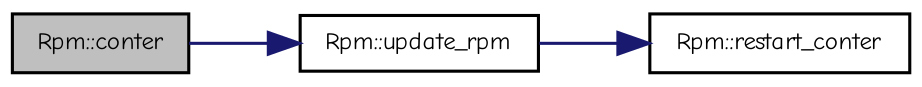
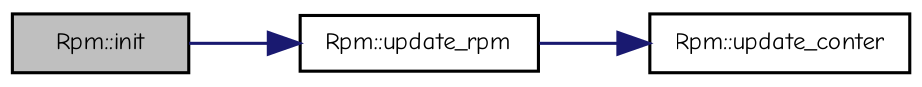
node "Rpm::conter": label "Rpm::conter" -> "Rpm::init"
node "Rpm::restart_conter": label "Rpm::restart_conter" -> "Rpm::update_conter"
